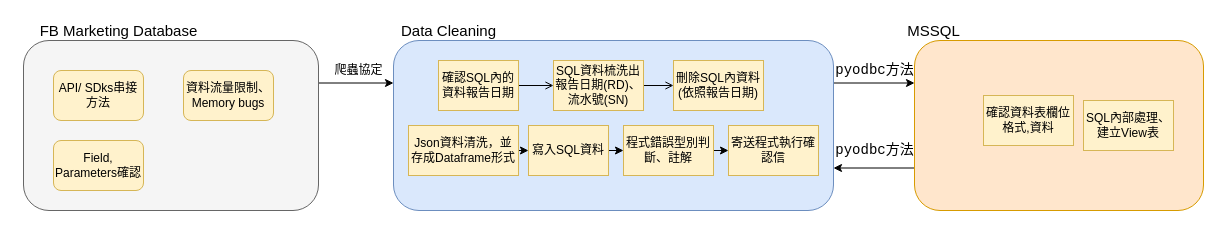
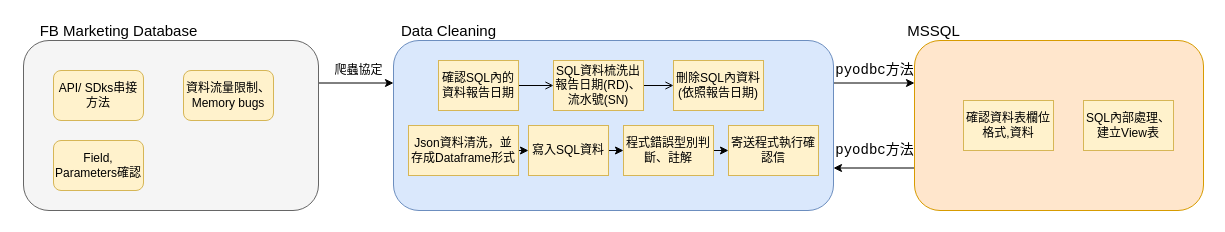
node "確認資料表欄位格式,資料": moved (1029, 121) -> (1009, 126)
